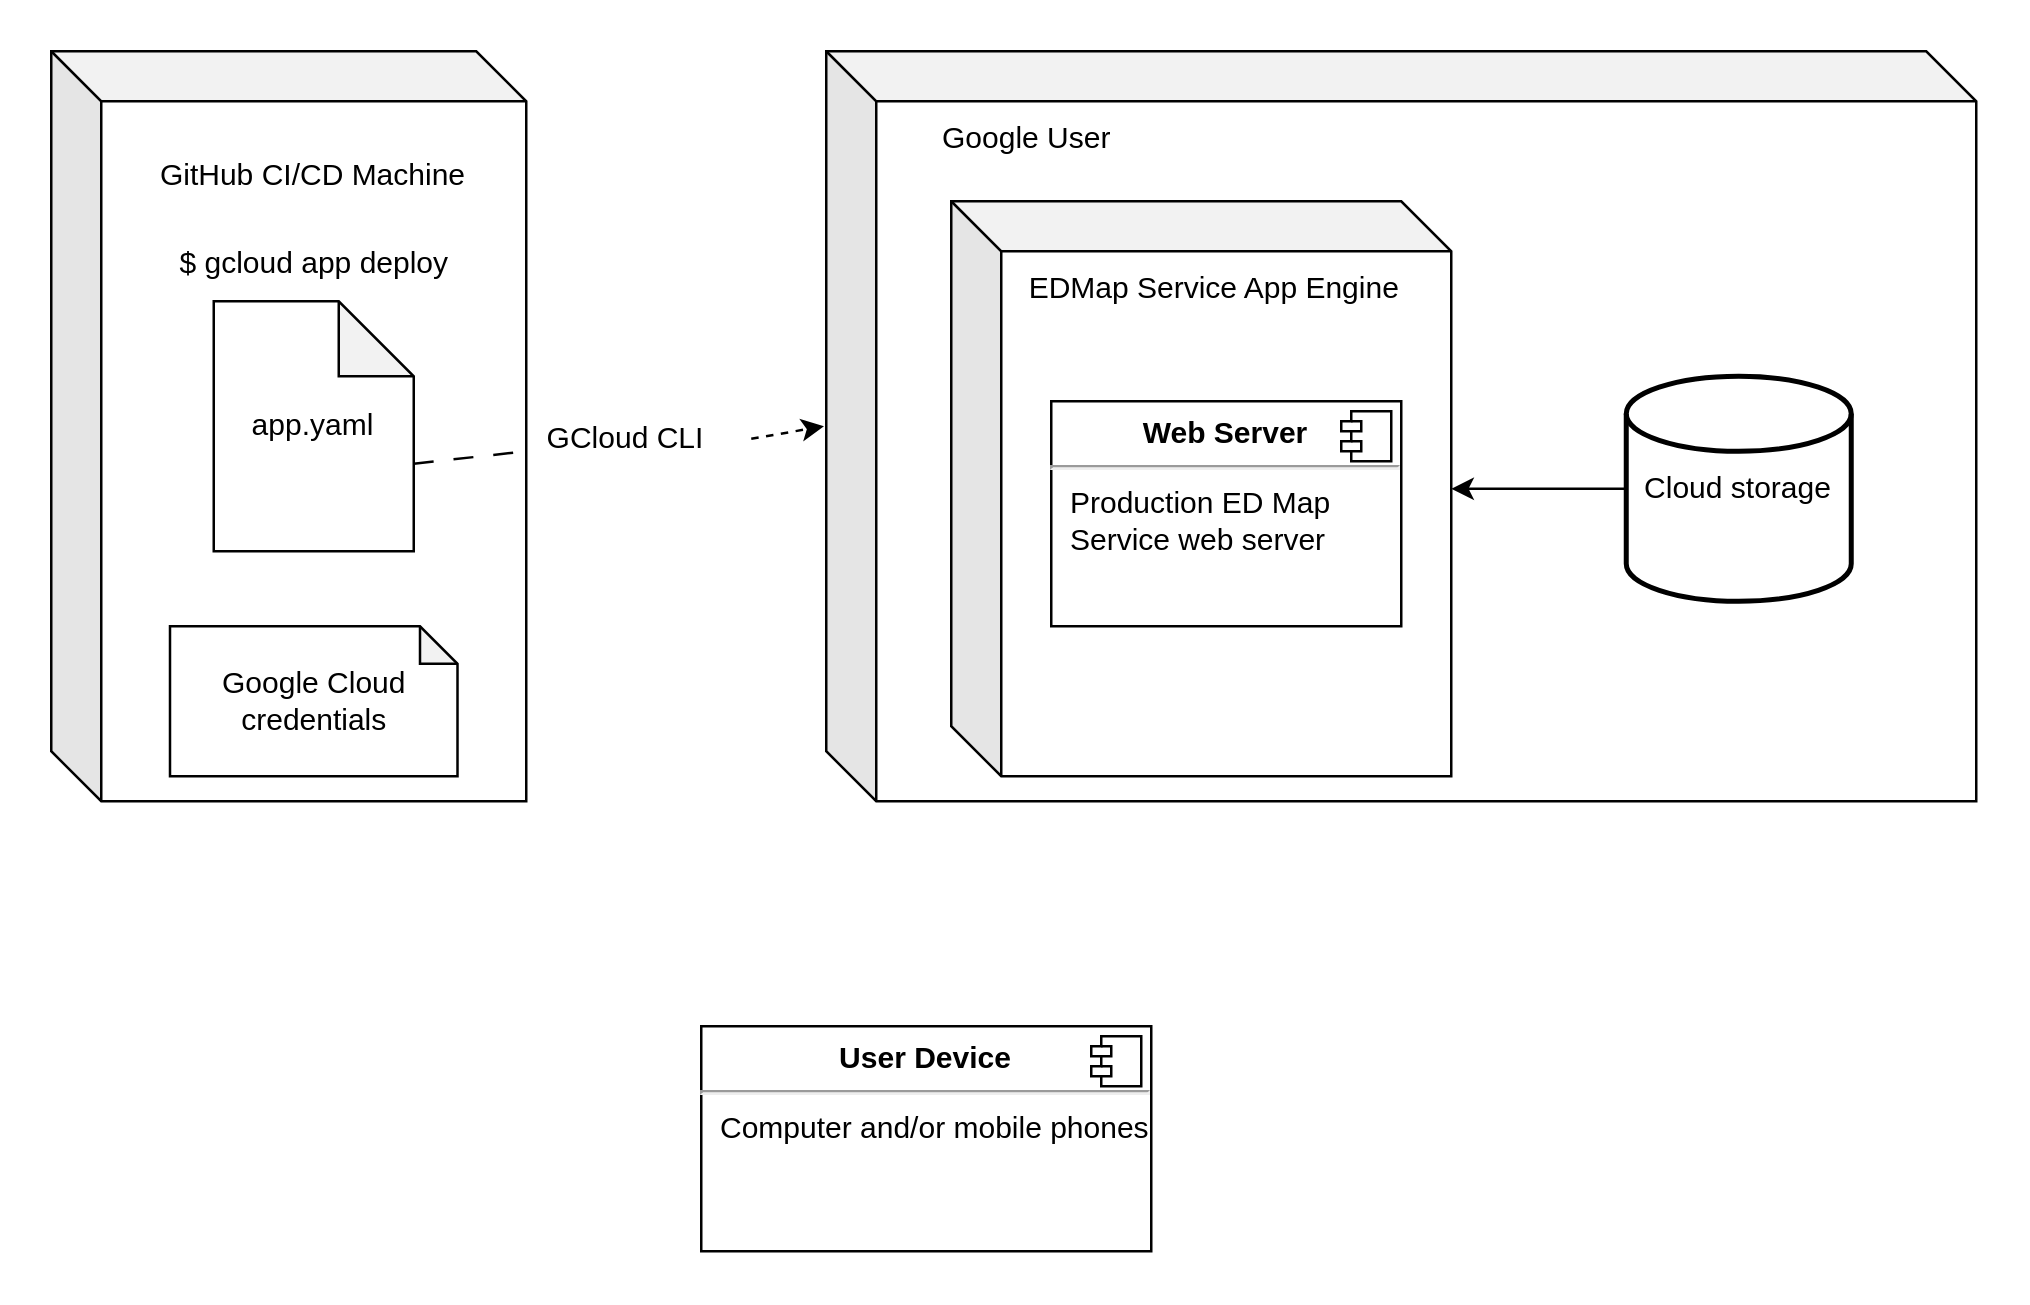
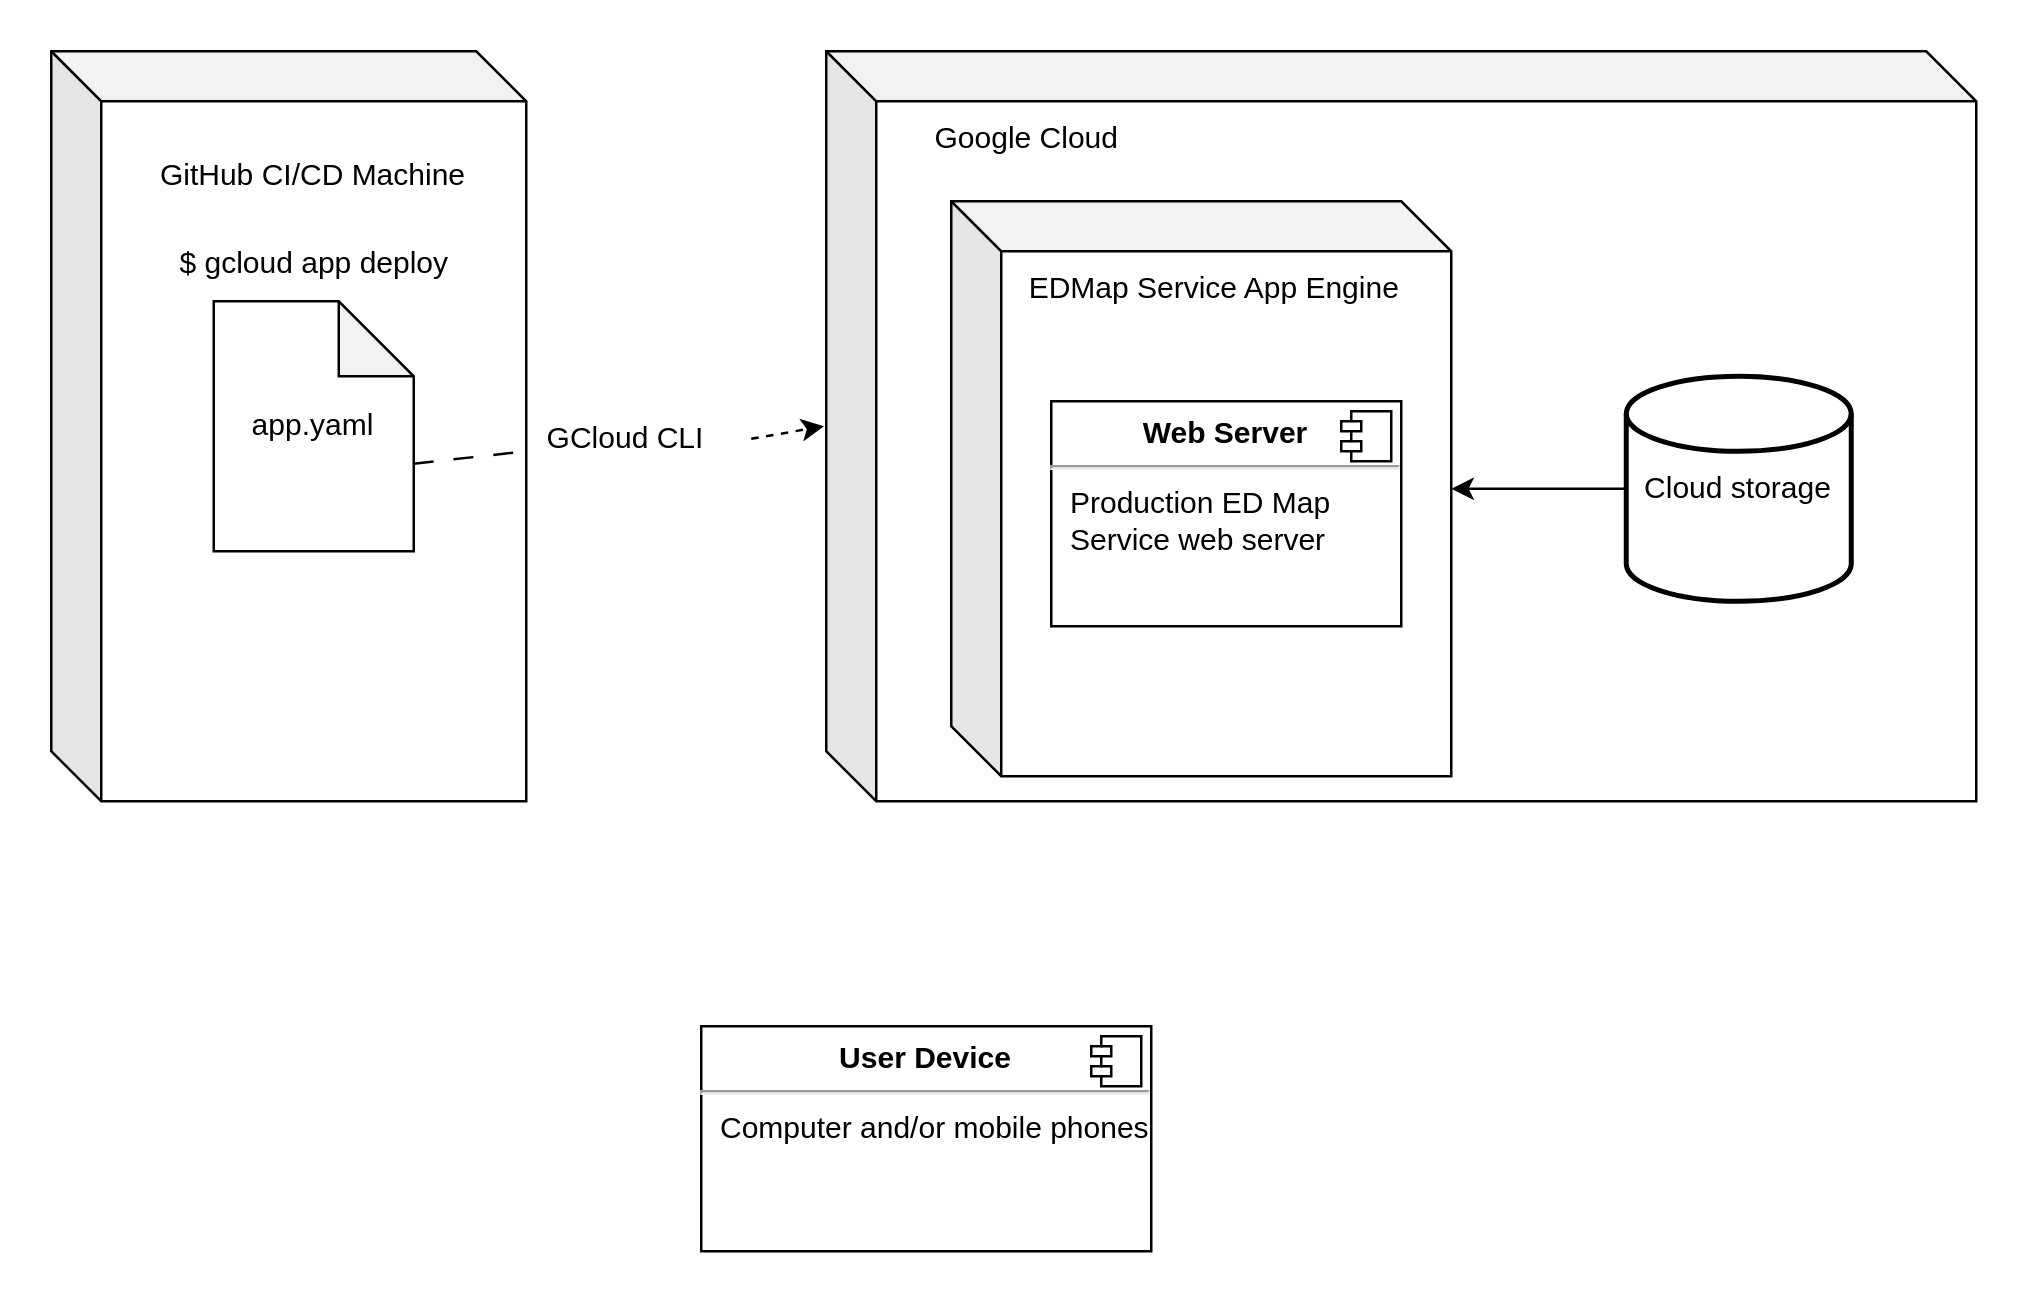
node "Google User": label "Google User" -> "Google Cloud"
node "Google Cloud credentials": removed
